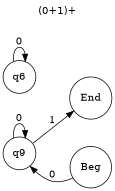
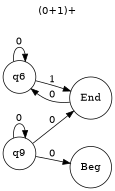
edge "q6" -> "End": added, label "1"
edge "End" -> "q6": added, label "0"
edge "q9" -> "End": label "1" -> "0"
edge "Beg" -> "q9": reversed
